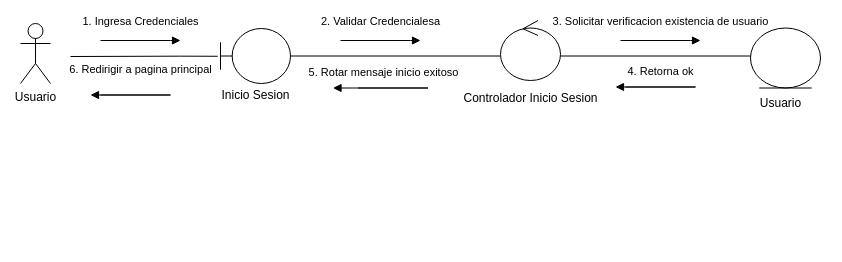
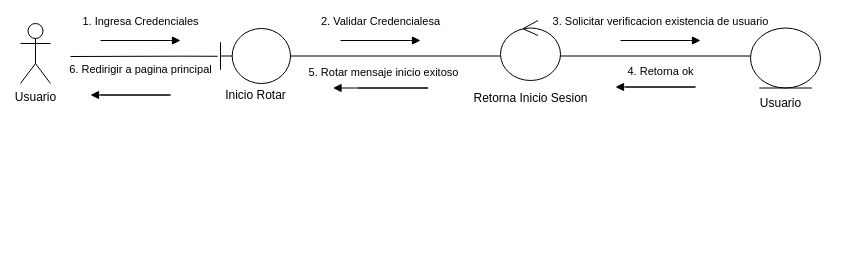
node "Inicio Sesion": label "Inicio Sesion" -> "Inicio Rotar"
node "Controlador Inicio Sesion": label "Controlador Inicio Sesion" -> "Retorna Inicio Sesion"
